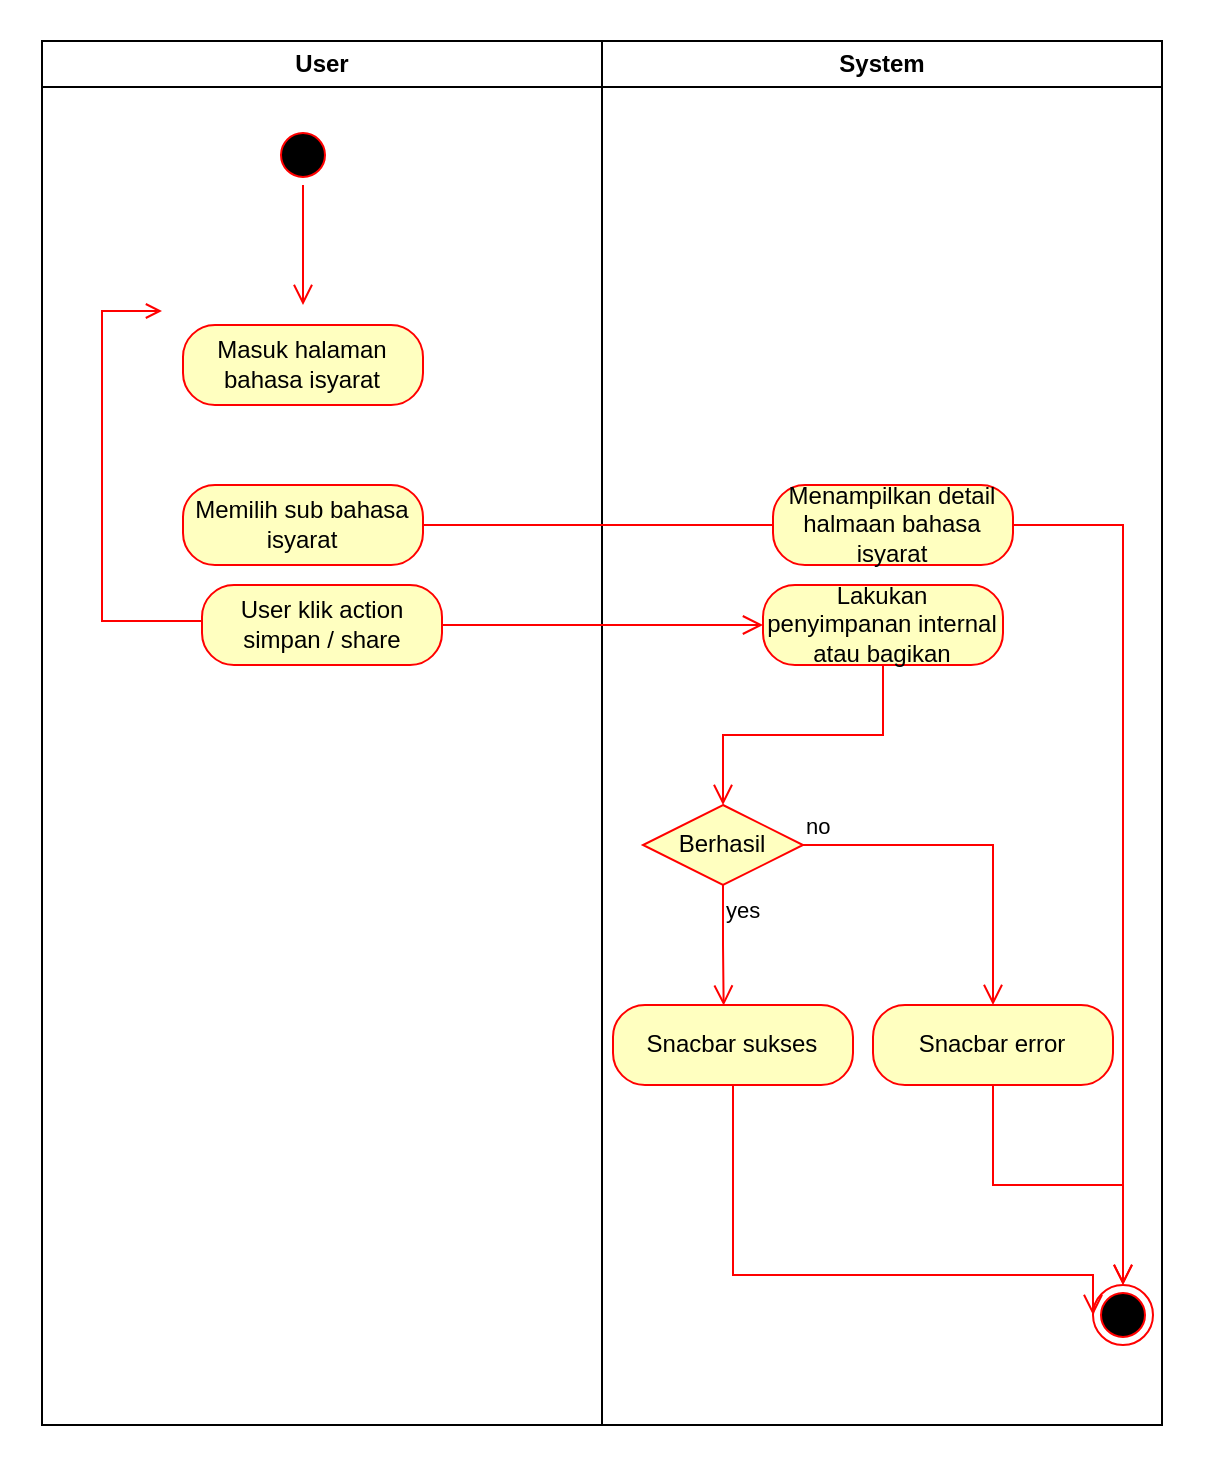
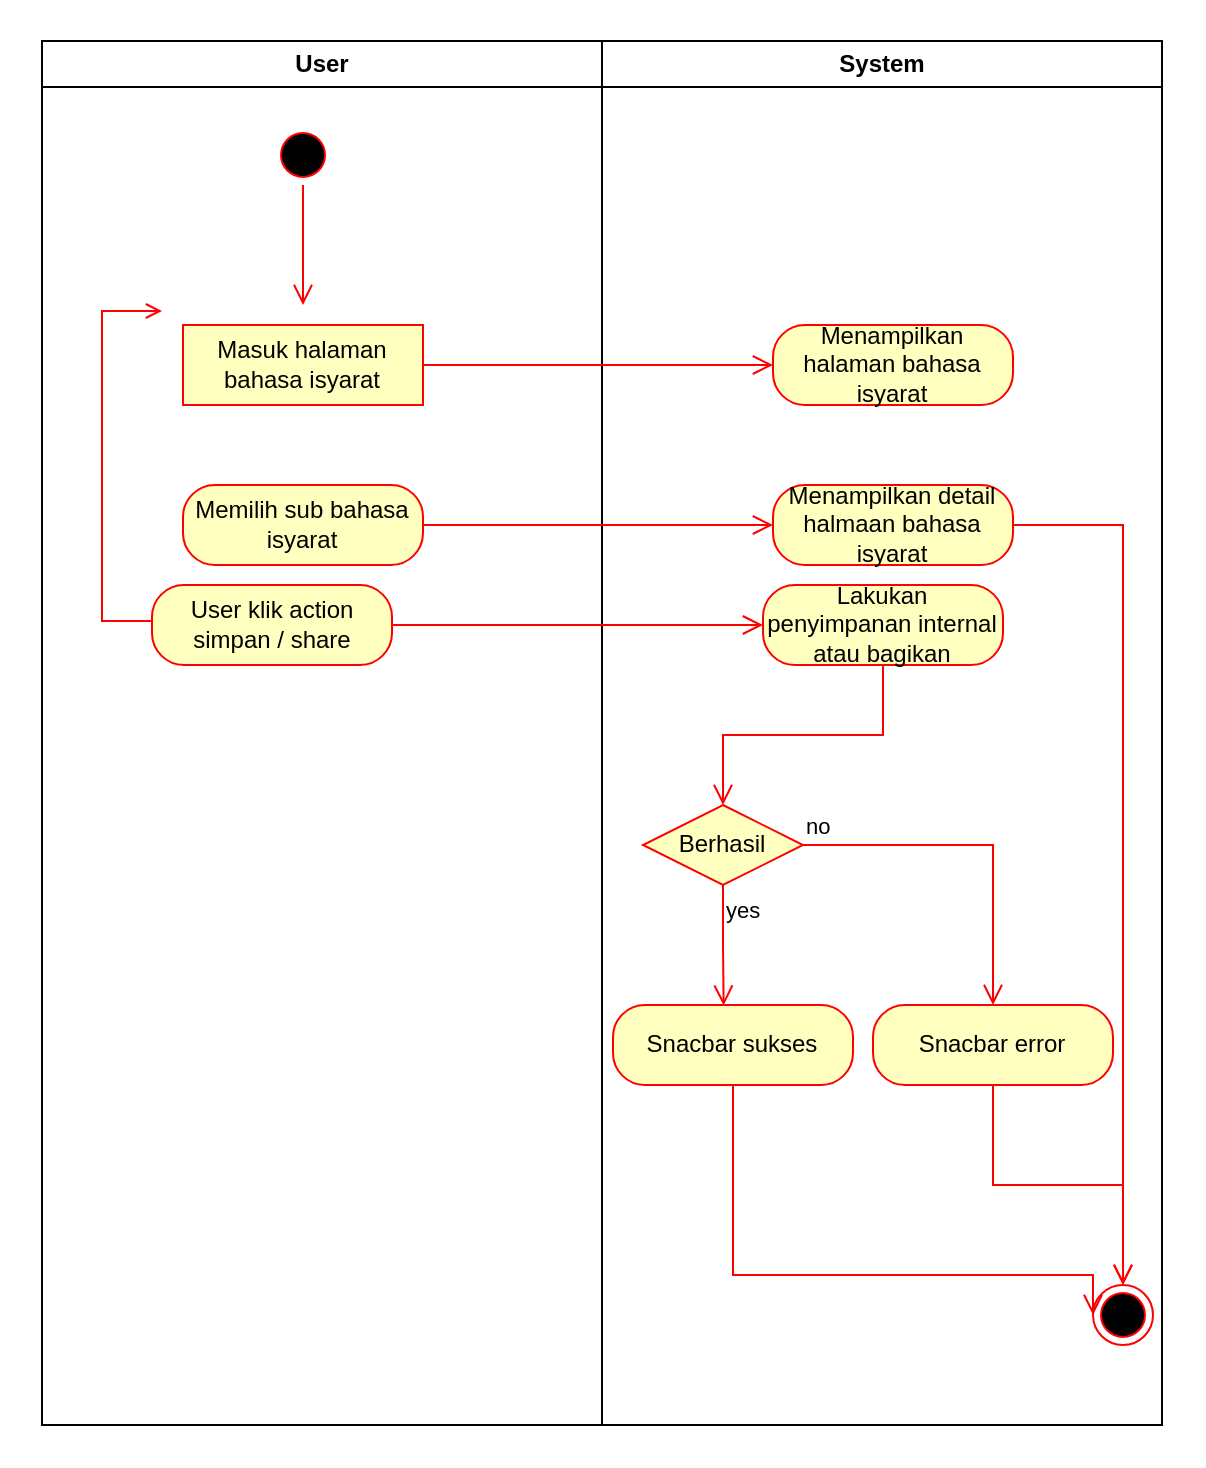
node "Masuk halaman bahasa isyarat": shape rounded rectangle -> rectangle
edge "Masuk halaman bahasa isyarat" -> "Menampilkan halaman bahasa isyarat": added
node "Menampilkan halaman bahasa isyarat": added
edge "Memilih sub bahasa isyarat" -- "Menampilkan detail halmaan bahasa isyarat": arrowhead none -> open
node "User klik action simpan / share": moved (322, 625) -> (272, 625)
